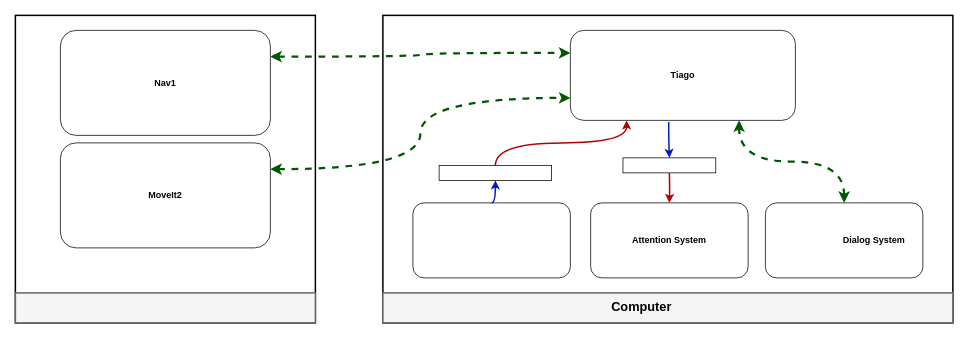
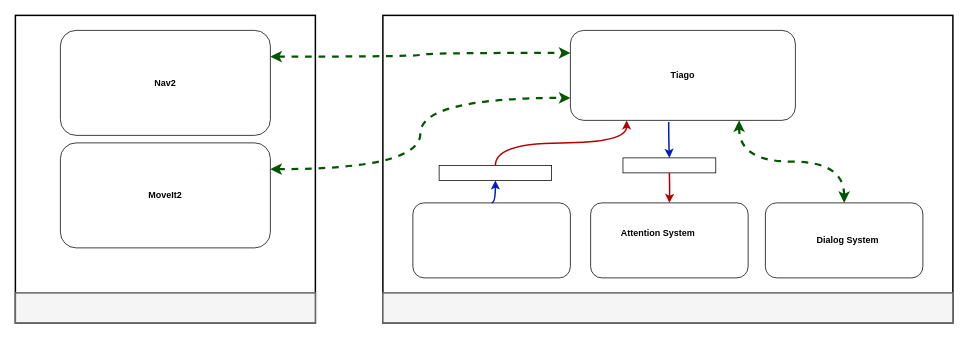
node "Nav1": label "Nav1" -> "Nav2"
node "Attention System": moved (669, 240) -> (658, 233)
node "Dialog System": moved (874, 240) -> (848, 240)
node "Computer": removed
